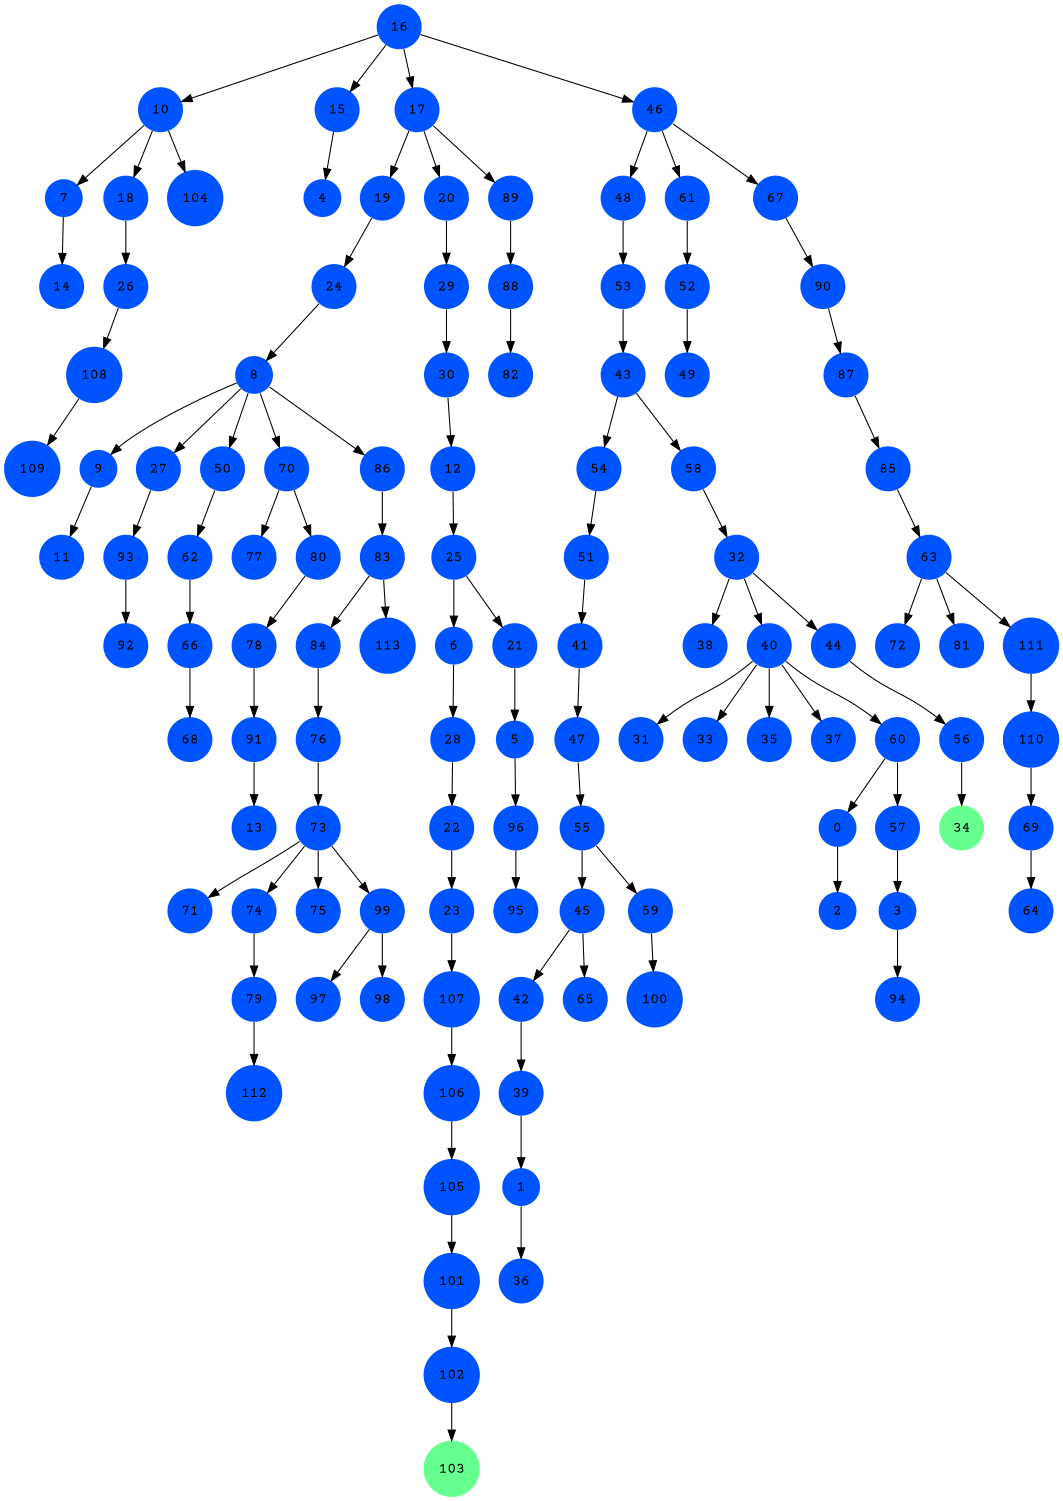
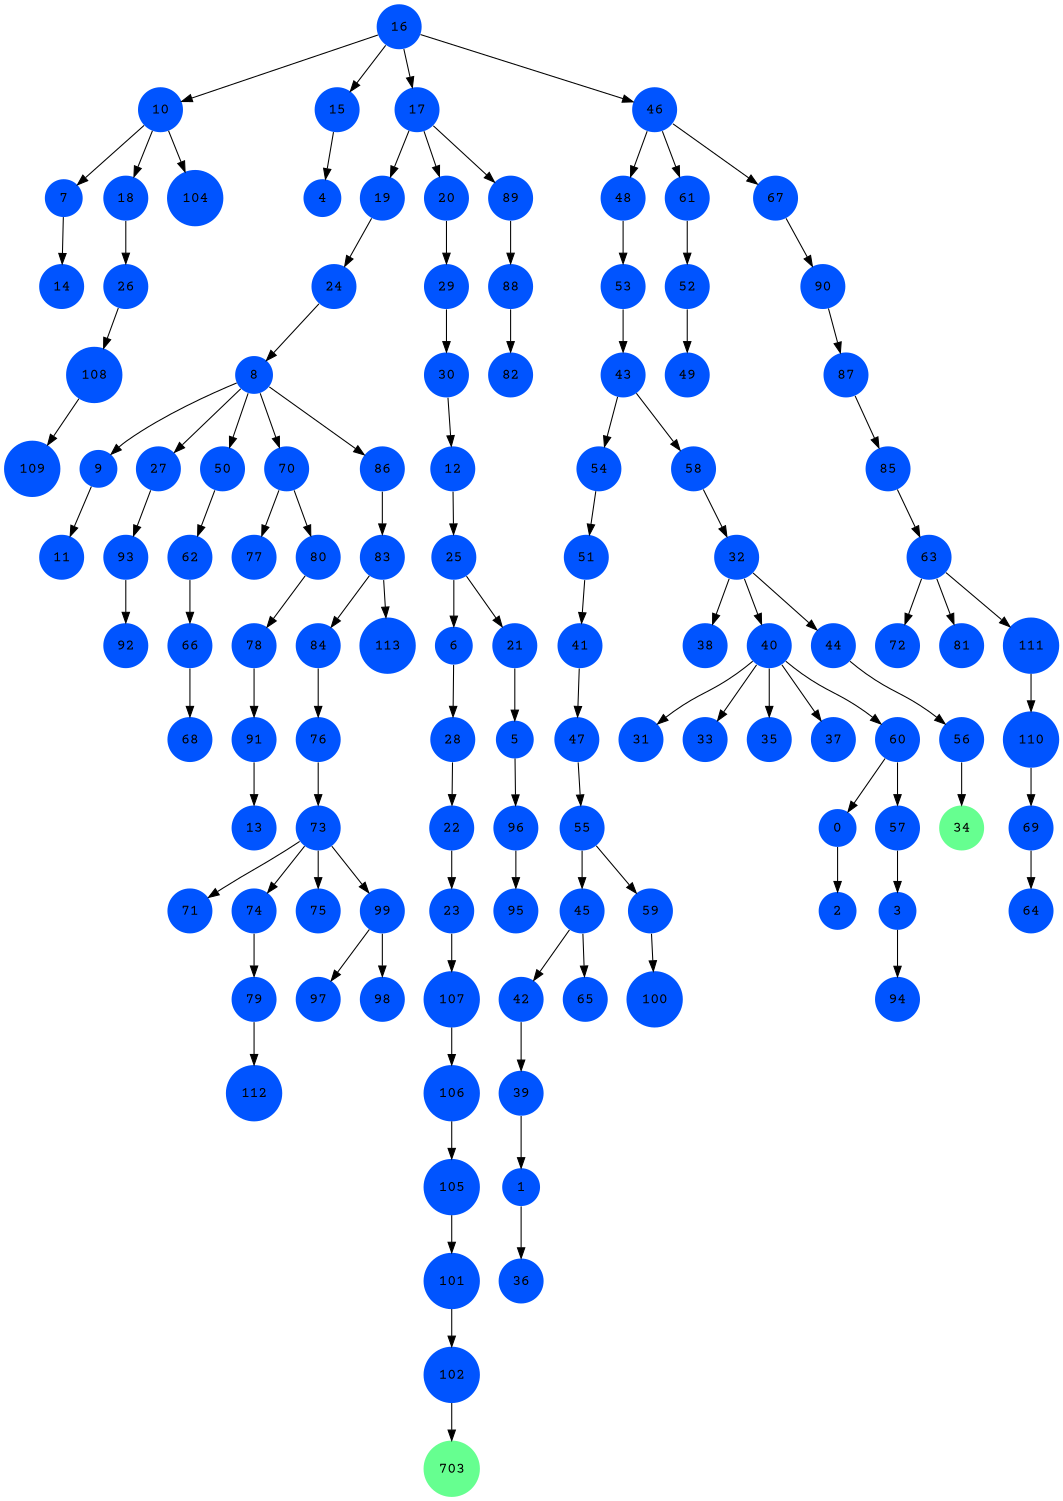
node "103": label "103" -> "703"
